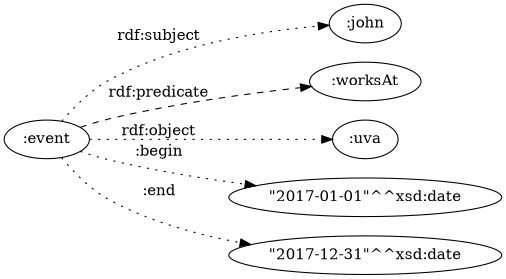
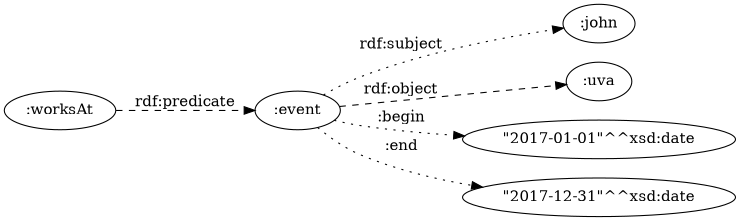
edge ":event" -> ":worksAt": reversed
edge ":event" -> ":uva": style dotted -> dashed
